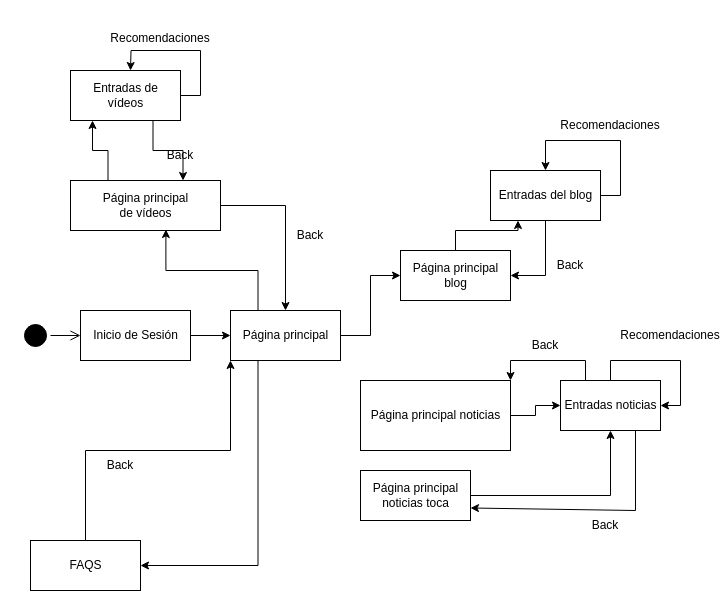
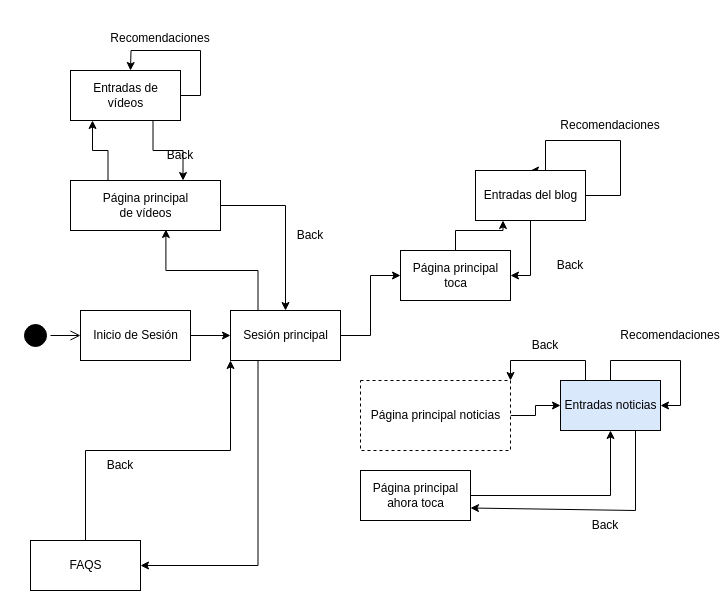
node "Entradas del blog": moved (546, 196) -> (531, 196)
node "Página principal blog": label "Página principal blog" -> "Página principal toca"
node "Página principal": label "Página principal" -> "Sesión principal"
node "Entradas noticias": fillcolor #ffffff -> #dae8fc
node "Página principal noticias": style solid -> dashed
node "Página principal noticias toca": label "Página principal noticias toca" -> "Página principal ahora toca"
